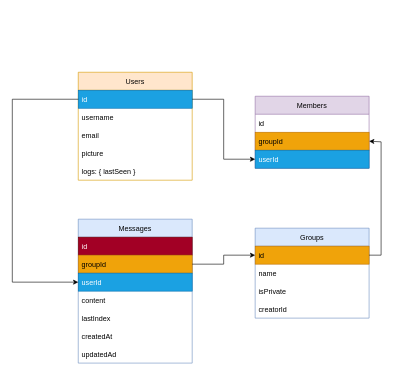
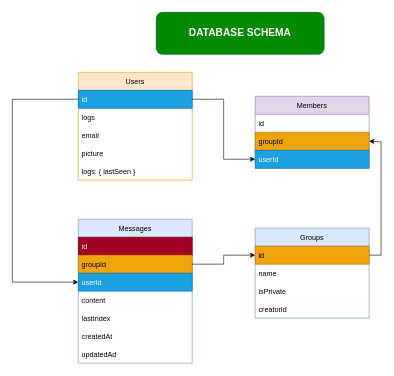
node "DATABASE SCHEMA": added
node "username": label "username" -> "logs"
